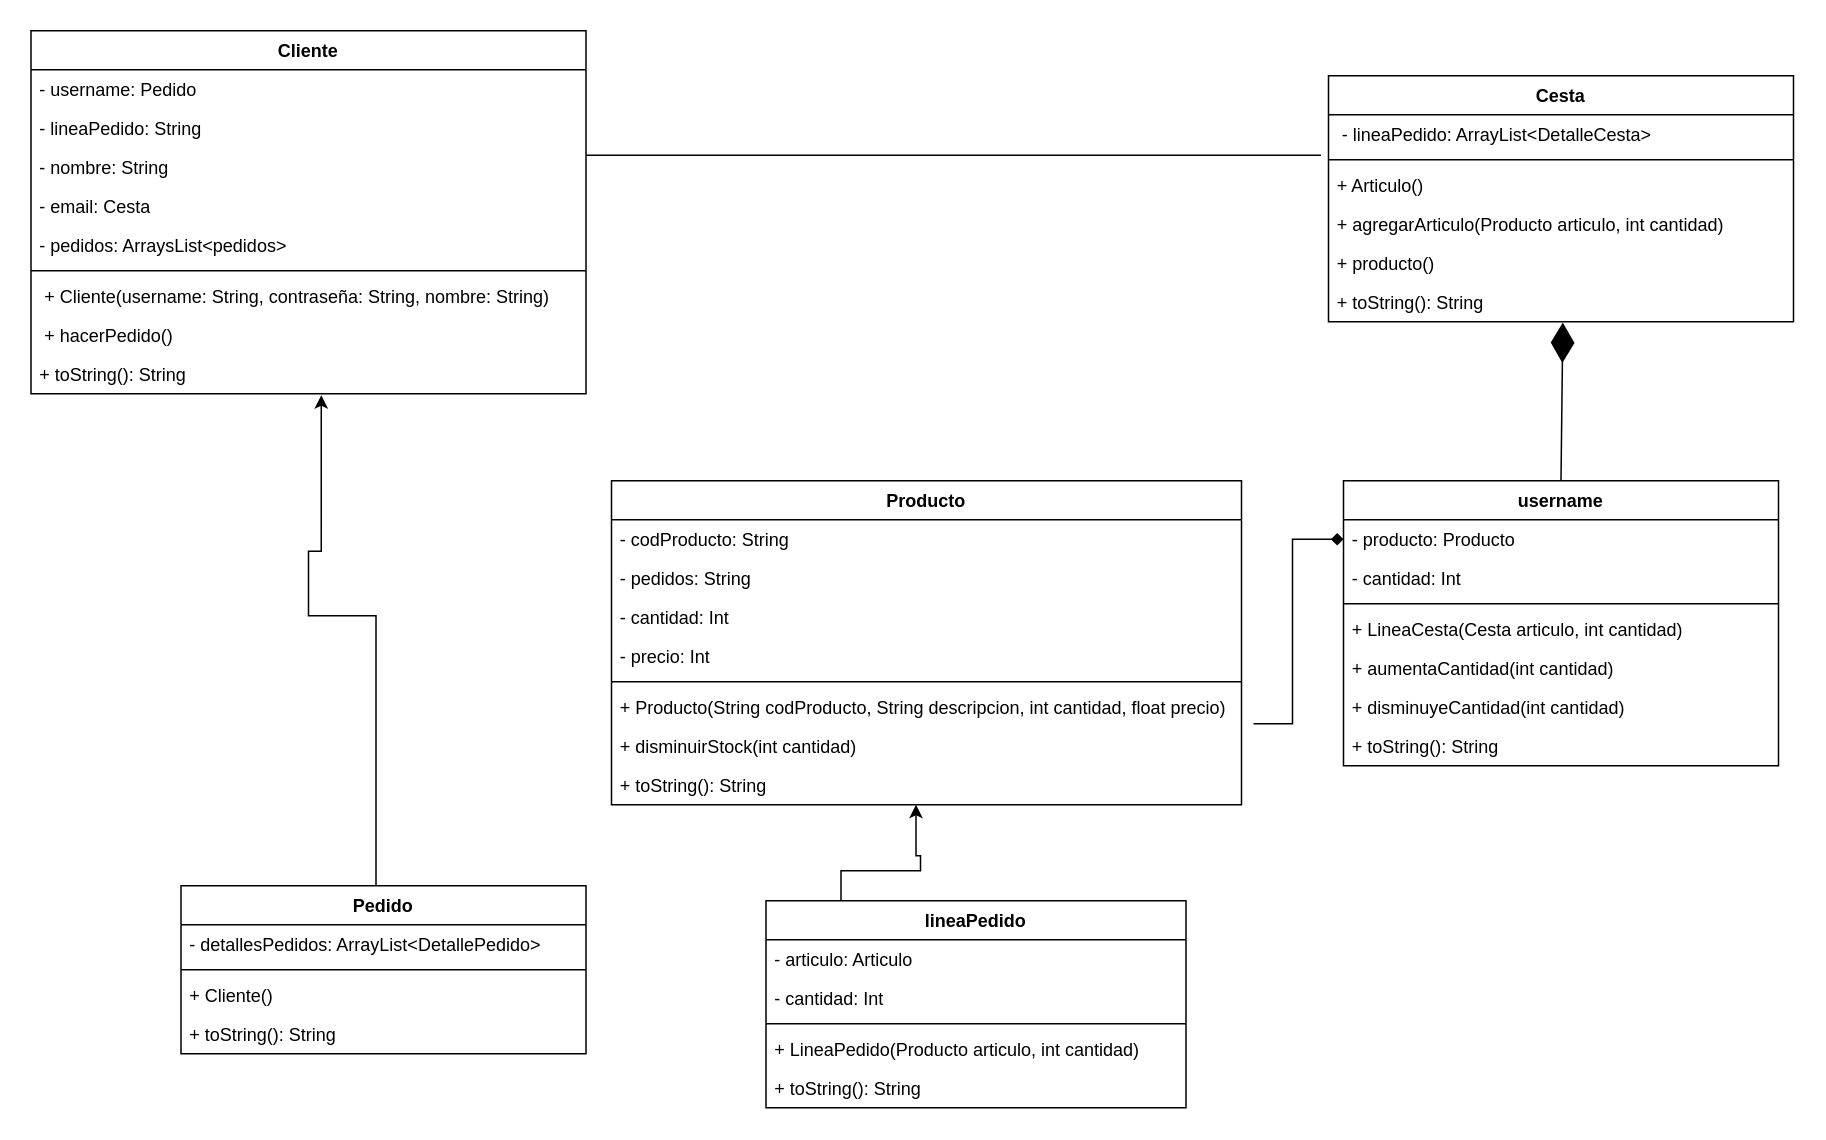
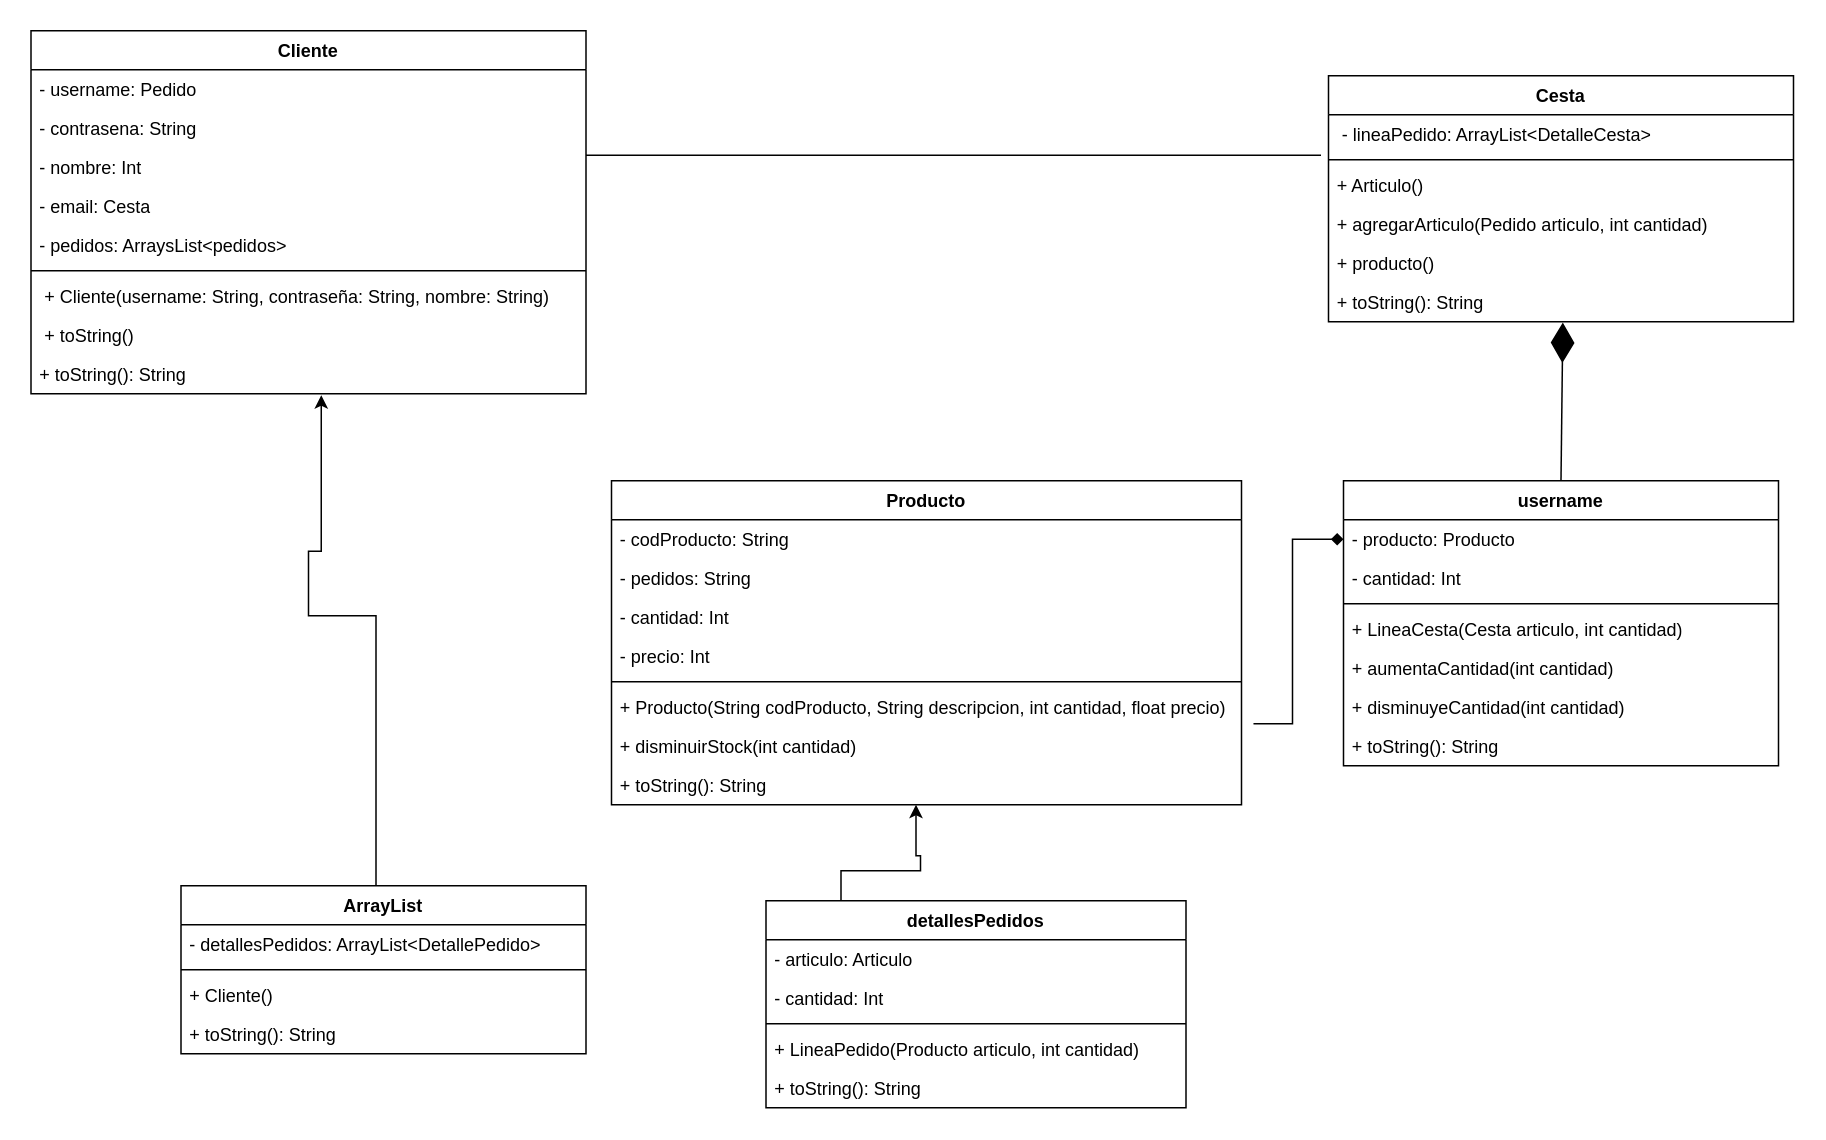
node "- lineaPedido: String": label "- lineaPedido: String" -> "- contrasena: String"
node "- nombre: String": label "- nombre: String" -> "- nombre: Int"
node "+ agregarArticulo(Producto articulo, int cantidad)": label "+ agregarArticulo(Producto articulo, int cantidad)" -> "+ agregarArticulo(Pedido articulo, int cantidad)"
node "+ hacerPedido()": label "+ hacerPedido()" -> "+ toString()"
node "Pedido": label "Pedido" -> "ArrayList"
node "lineaPedido": label "lineaPedido" -> "detallesPedidos"
